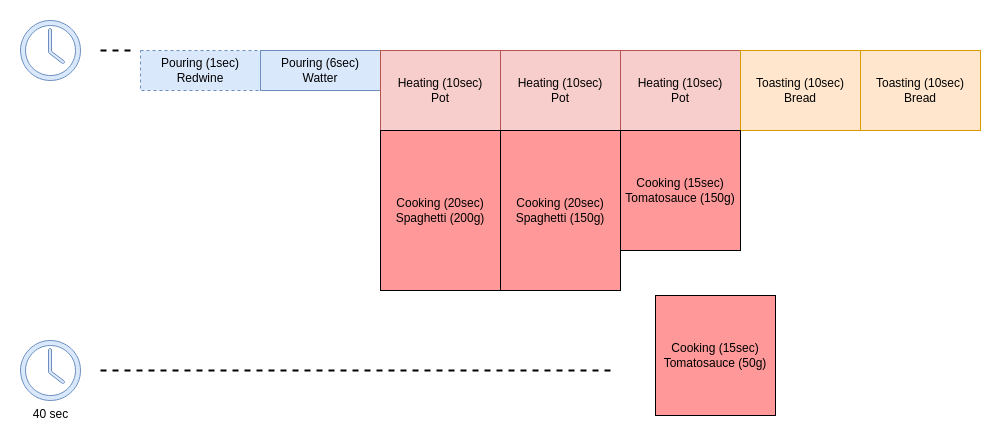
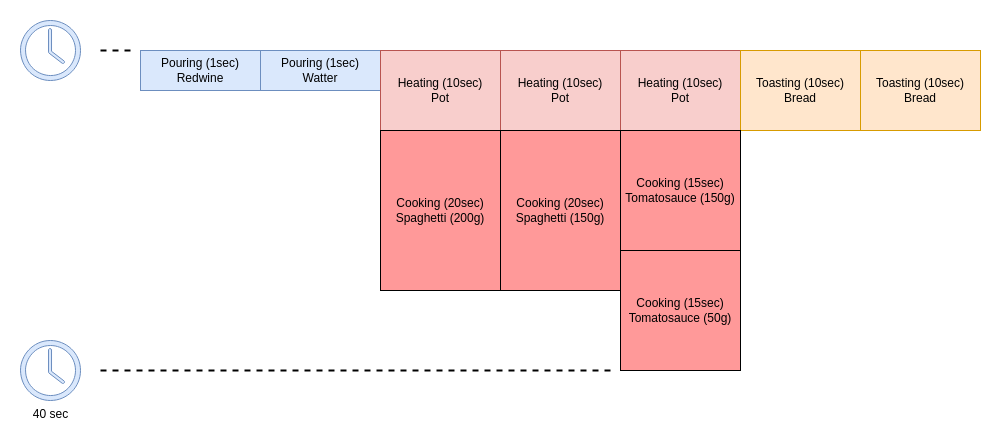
node "Pouring (1sec) Redwine": style dashed -> solid
node "Pouring (6sec) Watter": label "Pouring (6sec) Watter" -> "Pouring (1sec) Watter"
node "Cooking (15sec) Tomatosauce (50g)": moved (716, 356) -> (681, 311)
